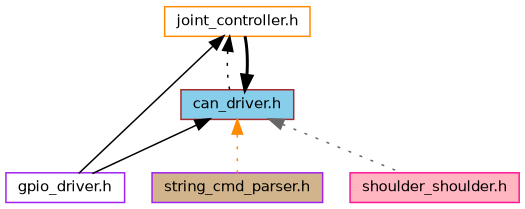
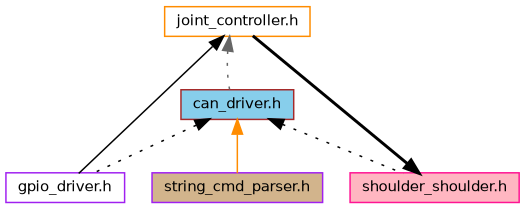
edge "joint_controller.h" -> "can_driver.h": now "joint_controller.h" -> "shoulder_shoulder.h"
edge "can_driver.h" -> "joint_controller.h": color black -> gray40
edge "gpio_driver.h" -> "can_driver.h": style solid -> dotted
edge "shoulder_shoulder.h" -> "can_driver.h": color gray40 -> black
edge "string_cmd_parser.h" -> "can_driver.h": style dotted -> solid
